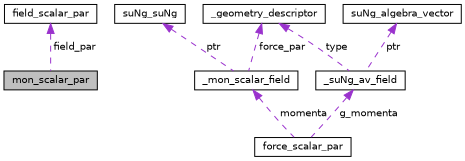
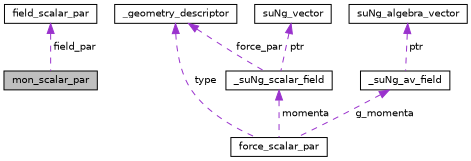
node "suNg_suNg": label "suNg_suNg" -> "suNg_vector"
edge "_suNg_av_field" -> "_geometry_descriptor": now "force_scalar_par" -> "_geometry_descriptor"
node "_mon_scalar_field": label "_mon_scalar_field" -> "_suNg_scalar_field"
